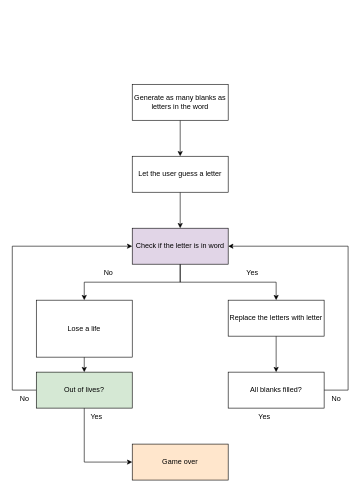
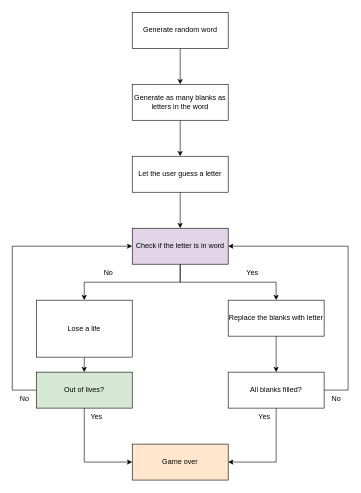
node "Generate random word": added
edge "Generate random word" -> "Generate as many blanks as letters in the word": added
node "Replace the letters with letter": label "Replace the letters with letter" -> "Replace the blanks with letter"
edge "All blanks filled?" -> "Game over": added
